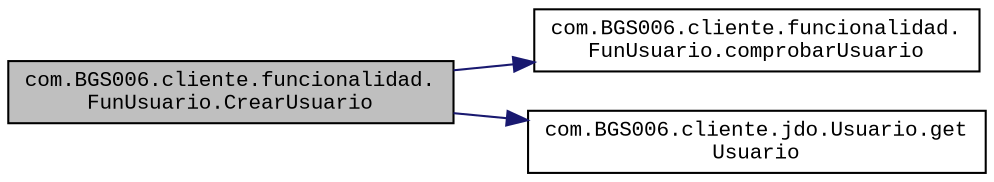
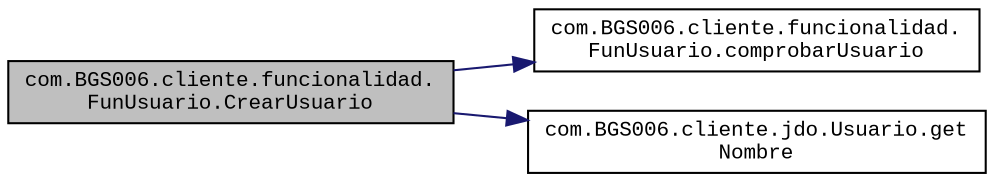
node "com.BGS006.cliente.jdo.Usuario.get Usuario": label "com.BGS006.cliente.jdo.Usuario.get Usuario" -> "com.BGS006.cliente.jdo.Usuario.get Nombre"
